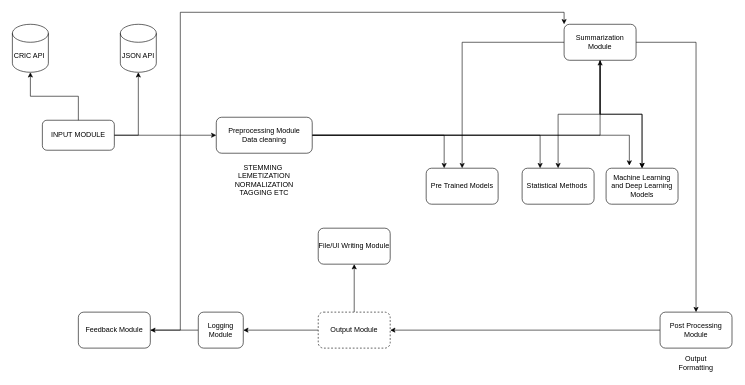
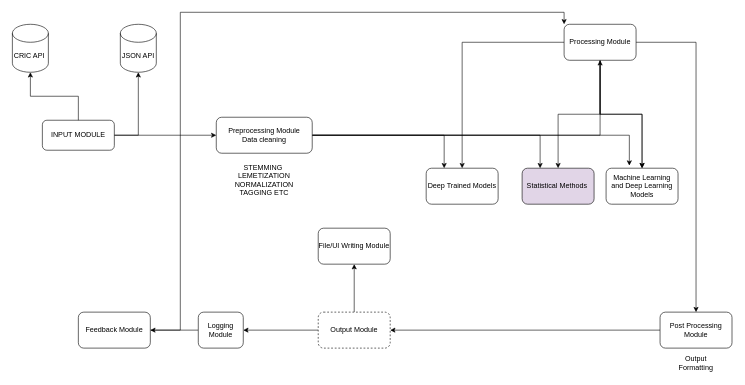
node "Summarization Module": label "Summarization Module" -> "Processing Module"
node "Pre Trained Models": label "Pre Trained Models" -> "Deep Trained Models"
node "Statistical Methods": fillcolor #ffffff -> #e1d5e7
